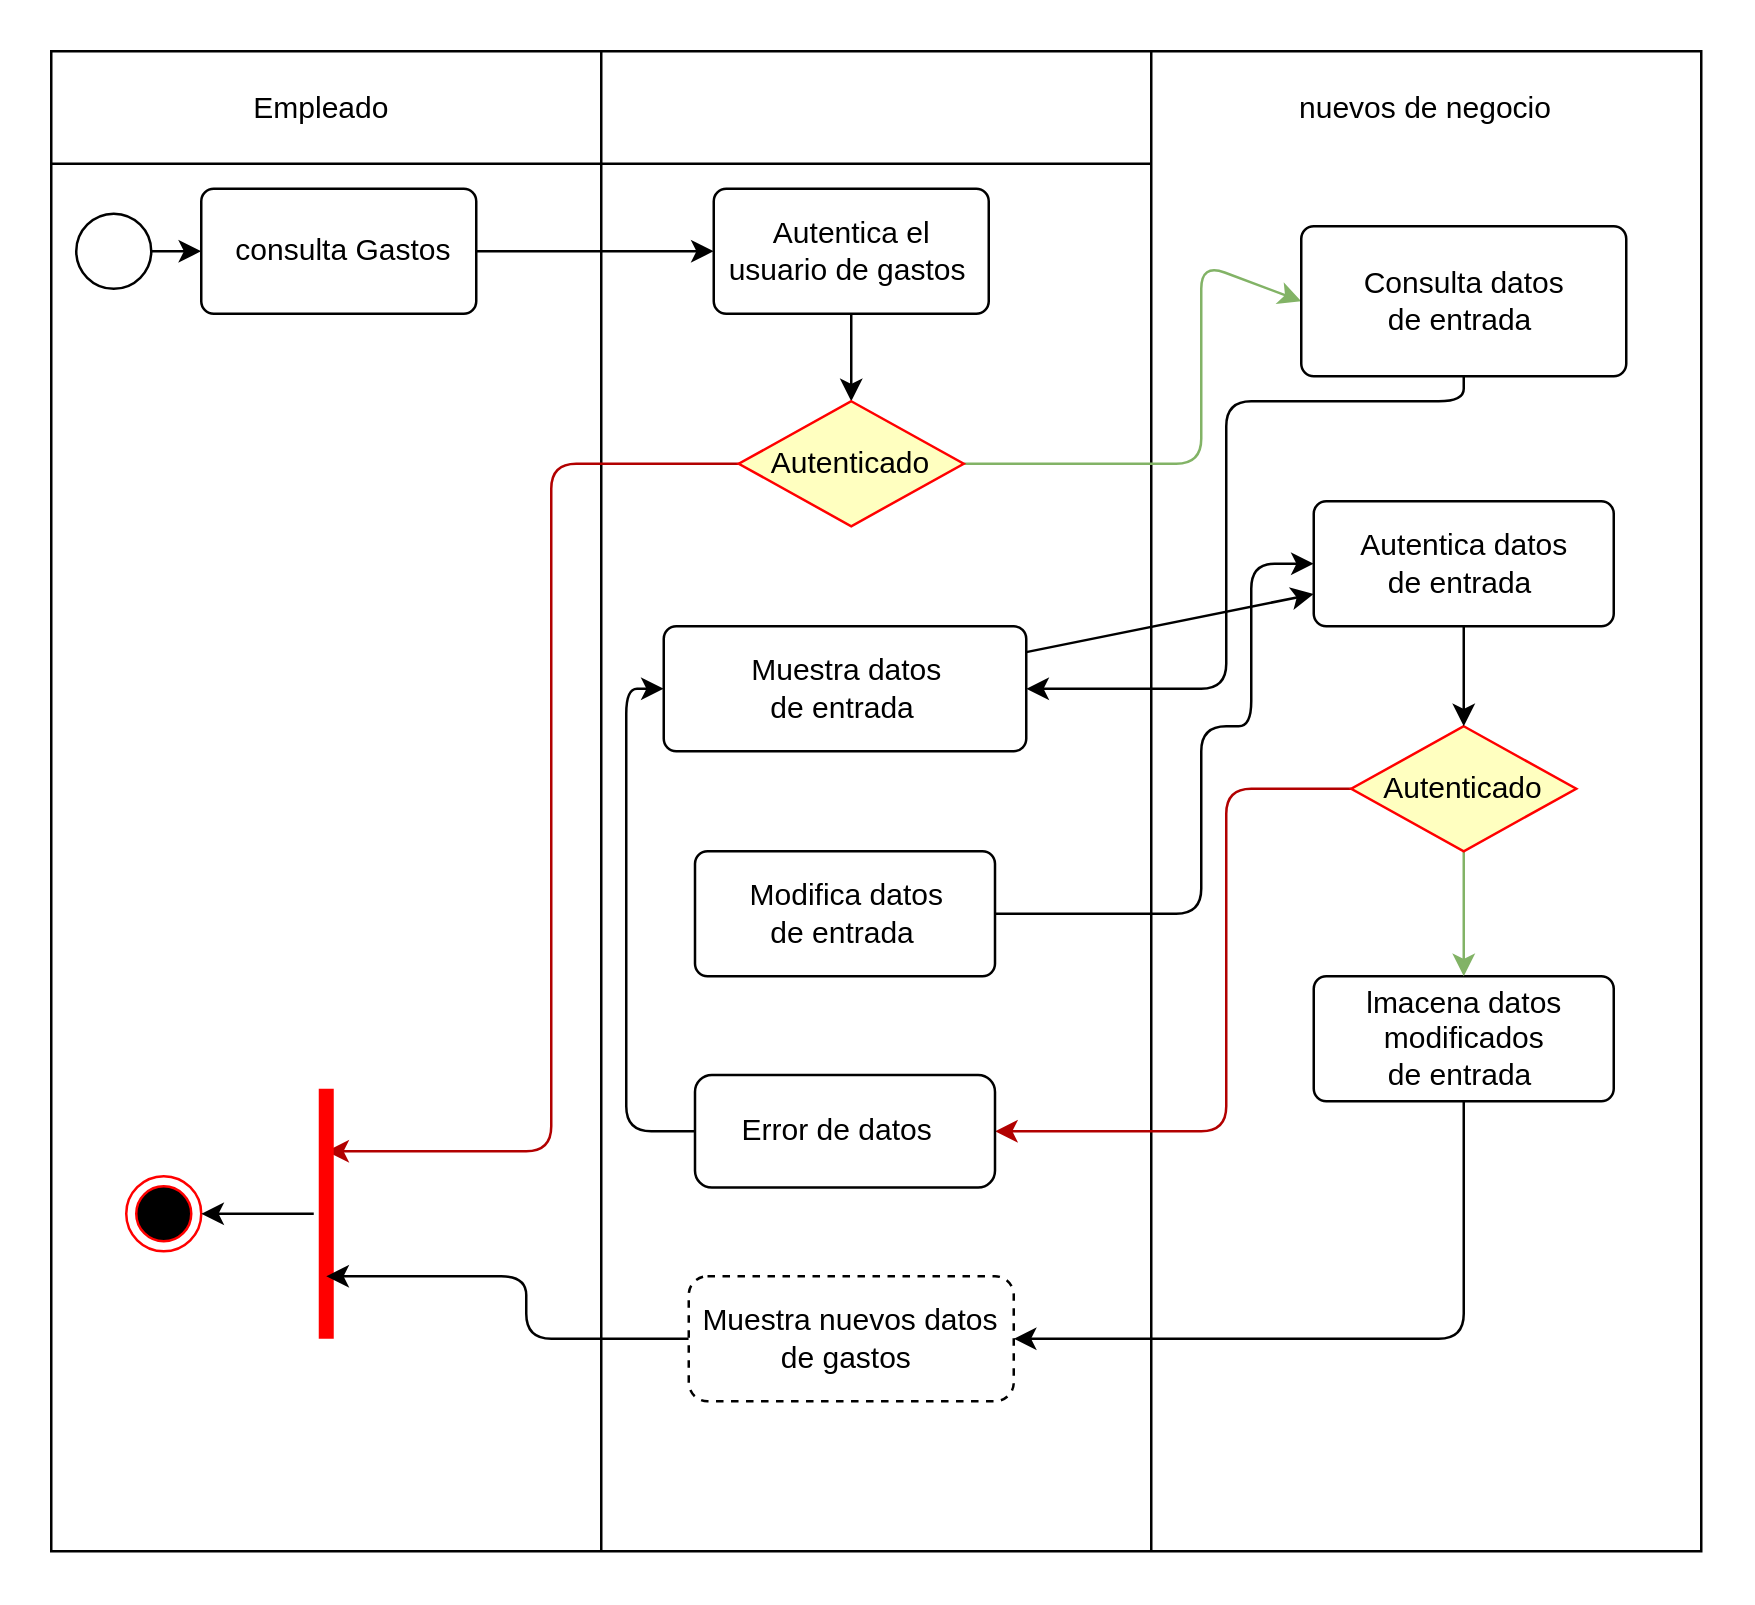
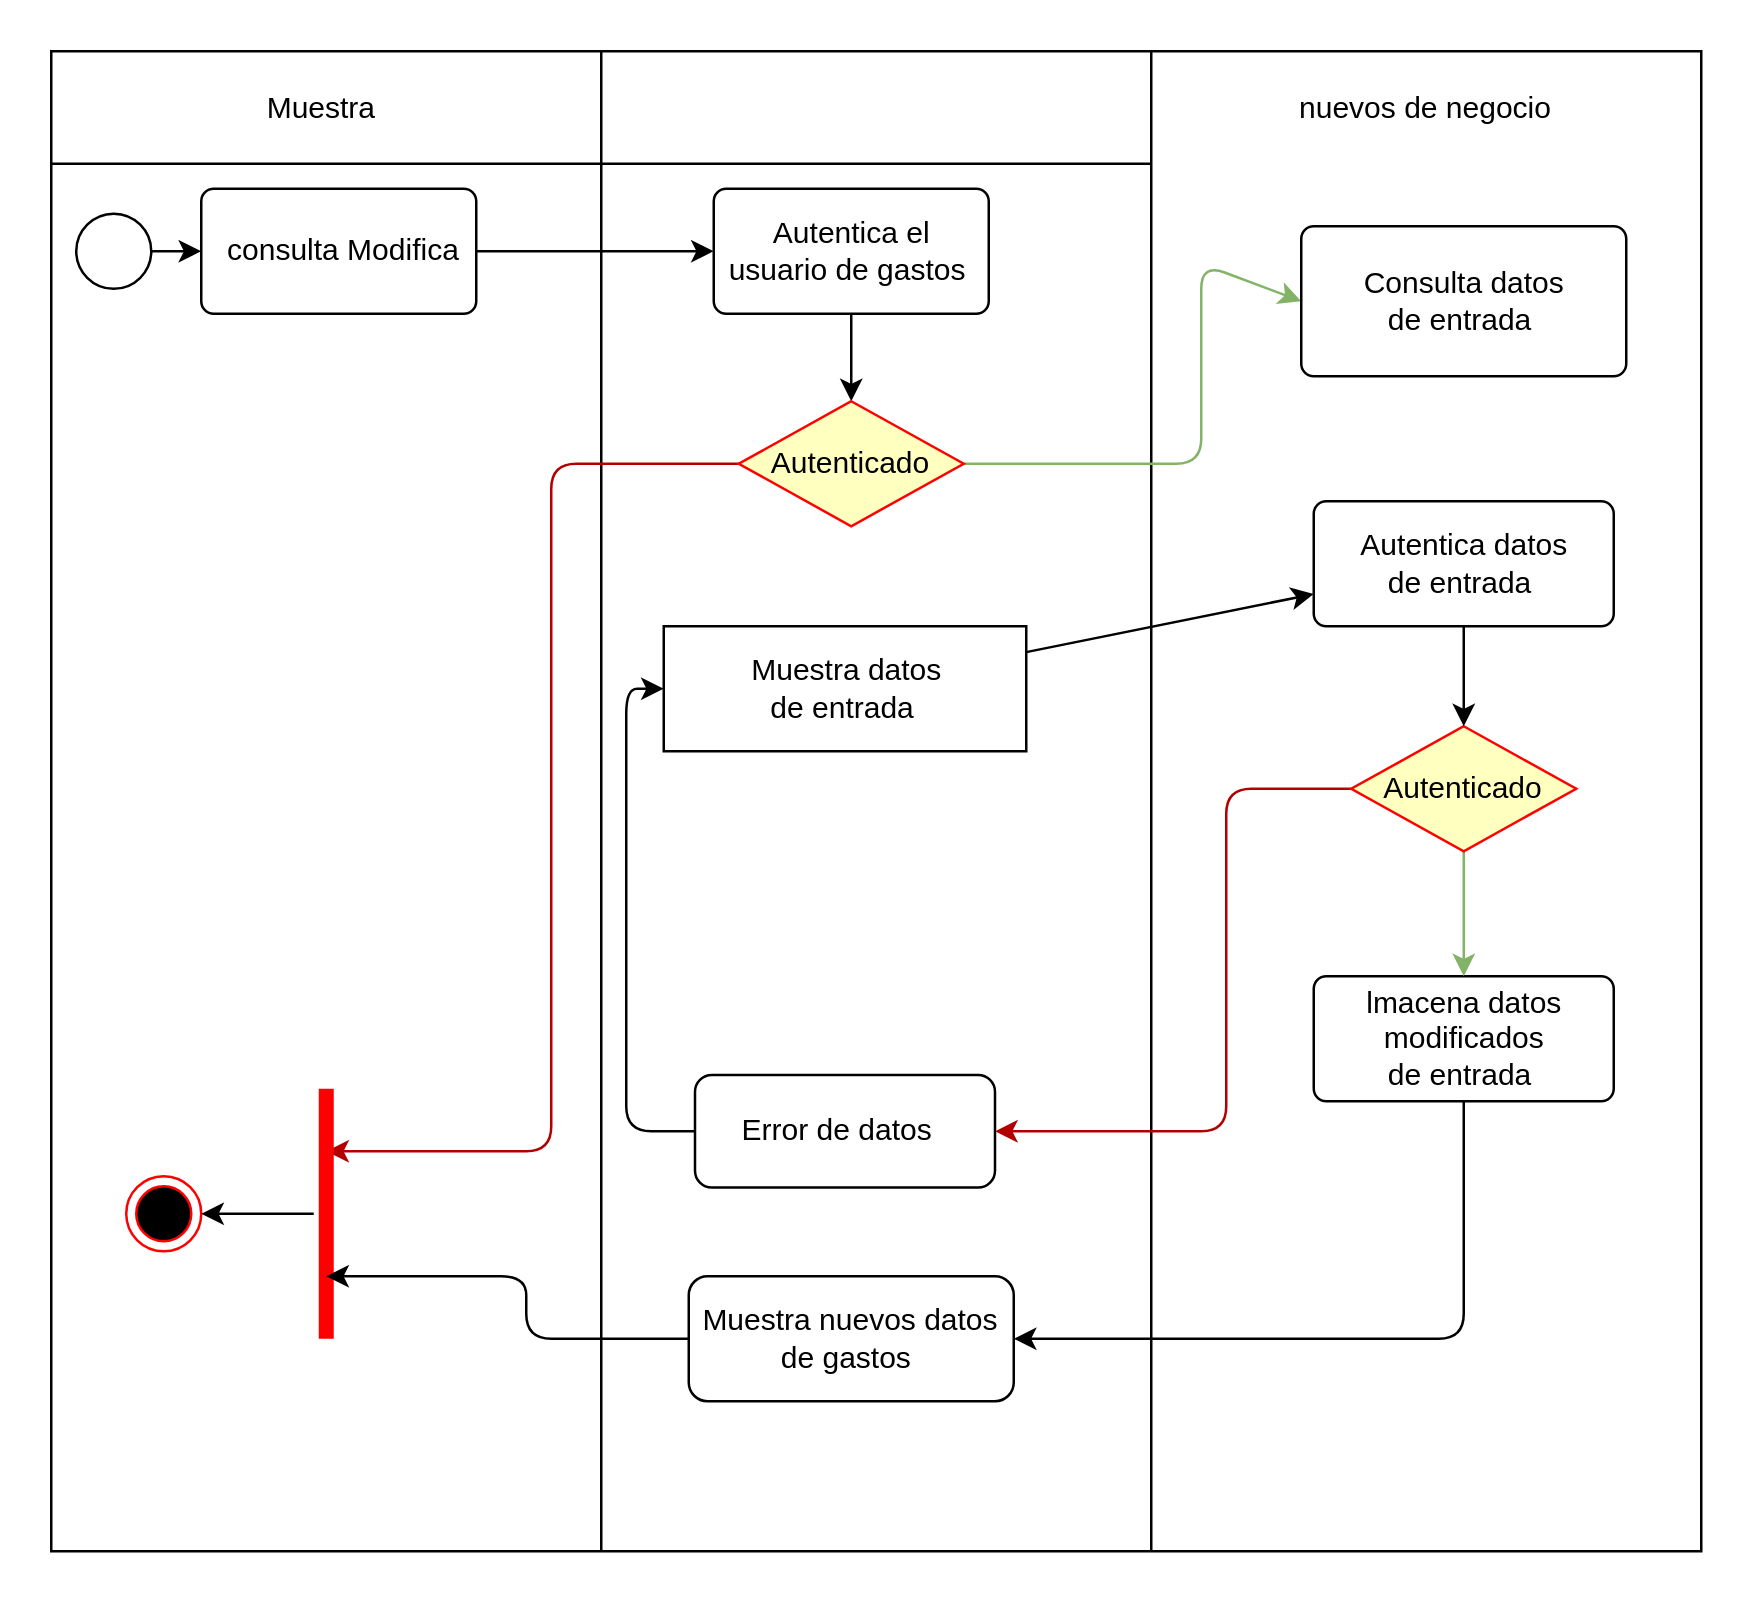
node "Empleado": label "Empleado" -> "Muestra"
node "consulta Gastos": label "consulta Gastos" -> "consulta Modifica"
edge "Consulta datos de entrada" -> "Muestra datos de entrada": removed
node "Muestra datos de entrada": shape rounded rectangle -> rectangle
edge "Modifica datos de entrada" -> "Autentica datos de entrada": removed
node "Modifica datos de entrada": removed
node "Muestra nuevos datos de gastos": style dashed -> solid
